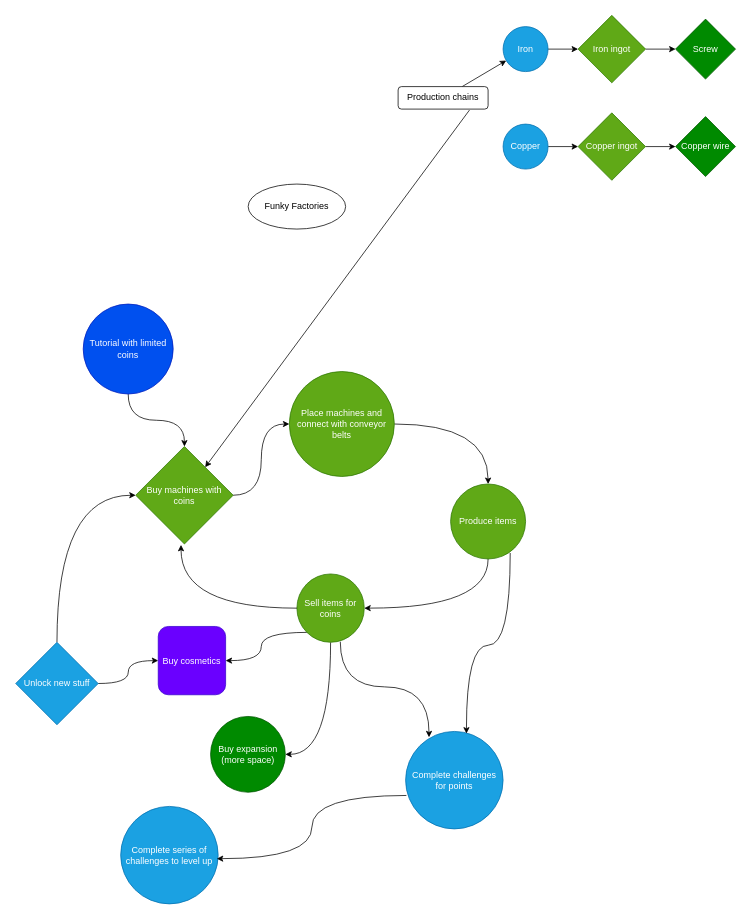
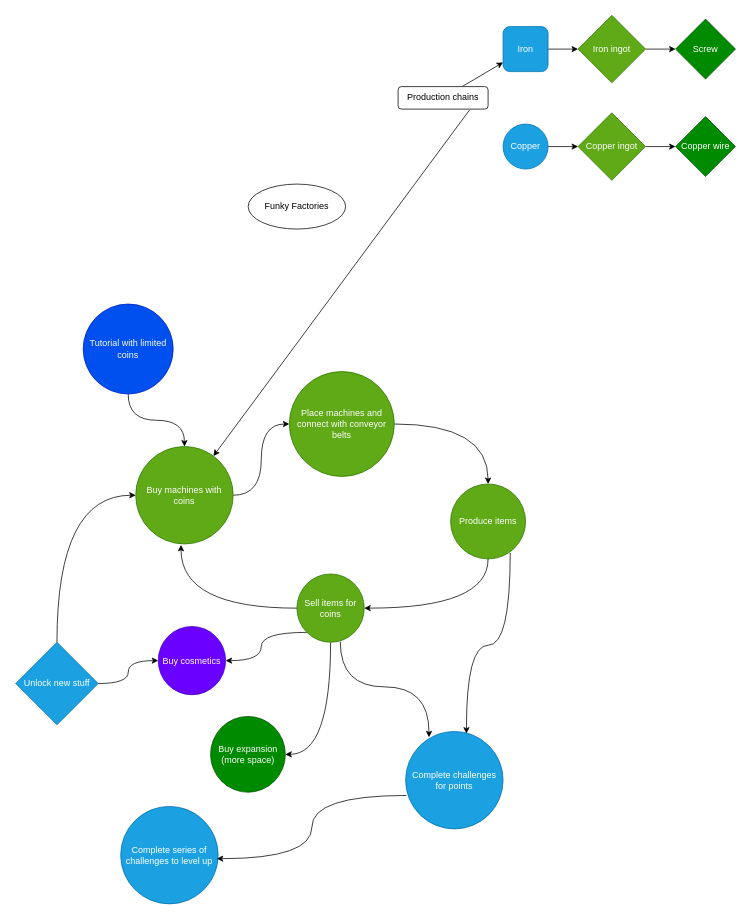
node "Iron": shape ellipse -> rounded rectangle
node "Buy machines with coins": shape diamond -> ellipse
node "Buy cosmetics": shape rounded rectangle -> ellipse
